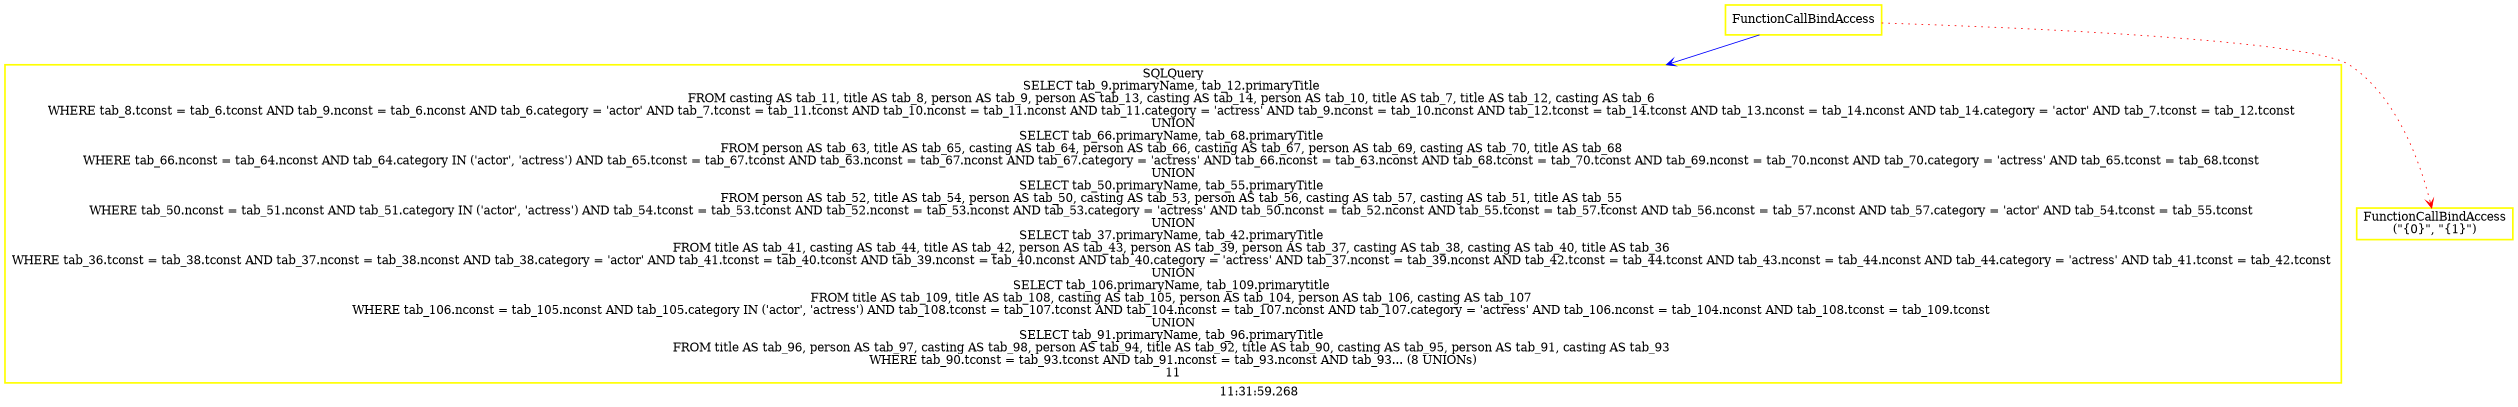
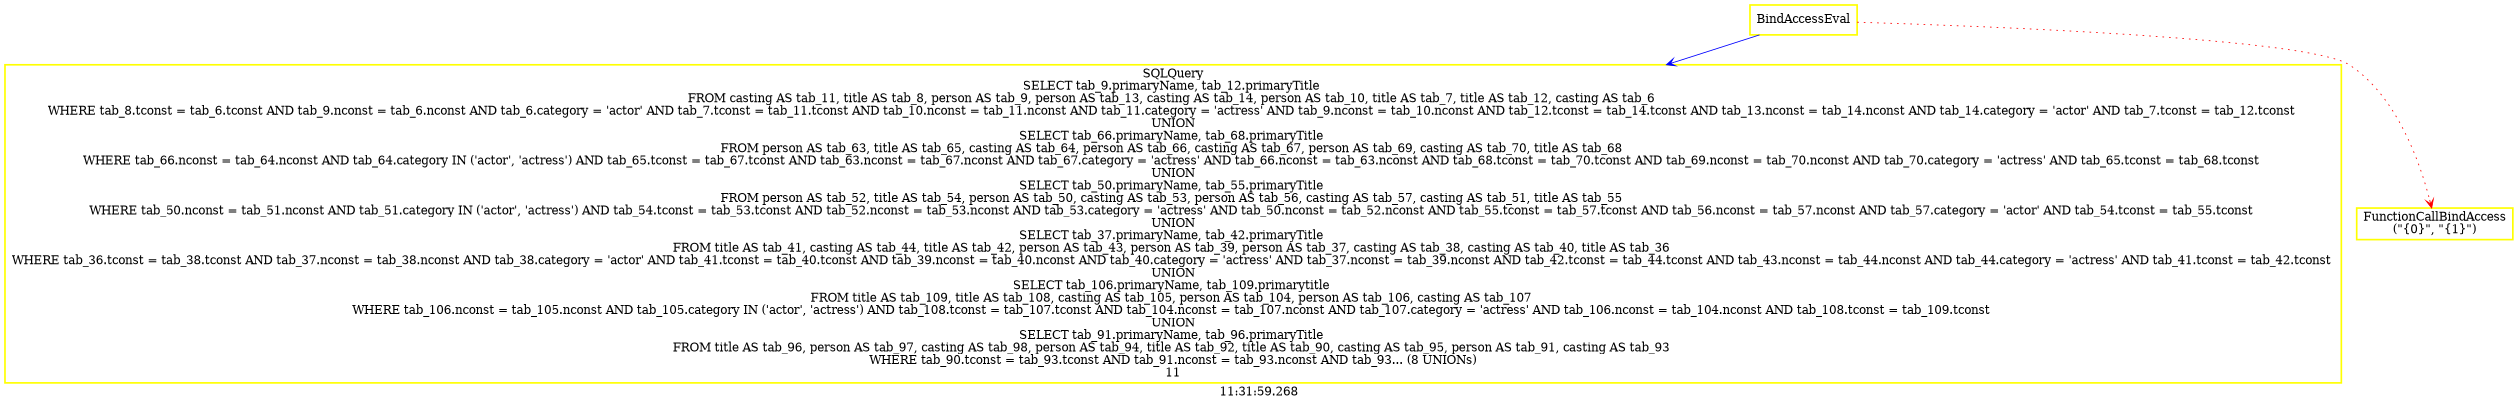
node "FunctionCallBindAccess": label "FunctionCallBindAccess" -> "BindAccessEval"
